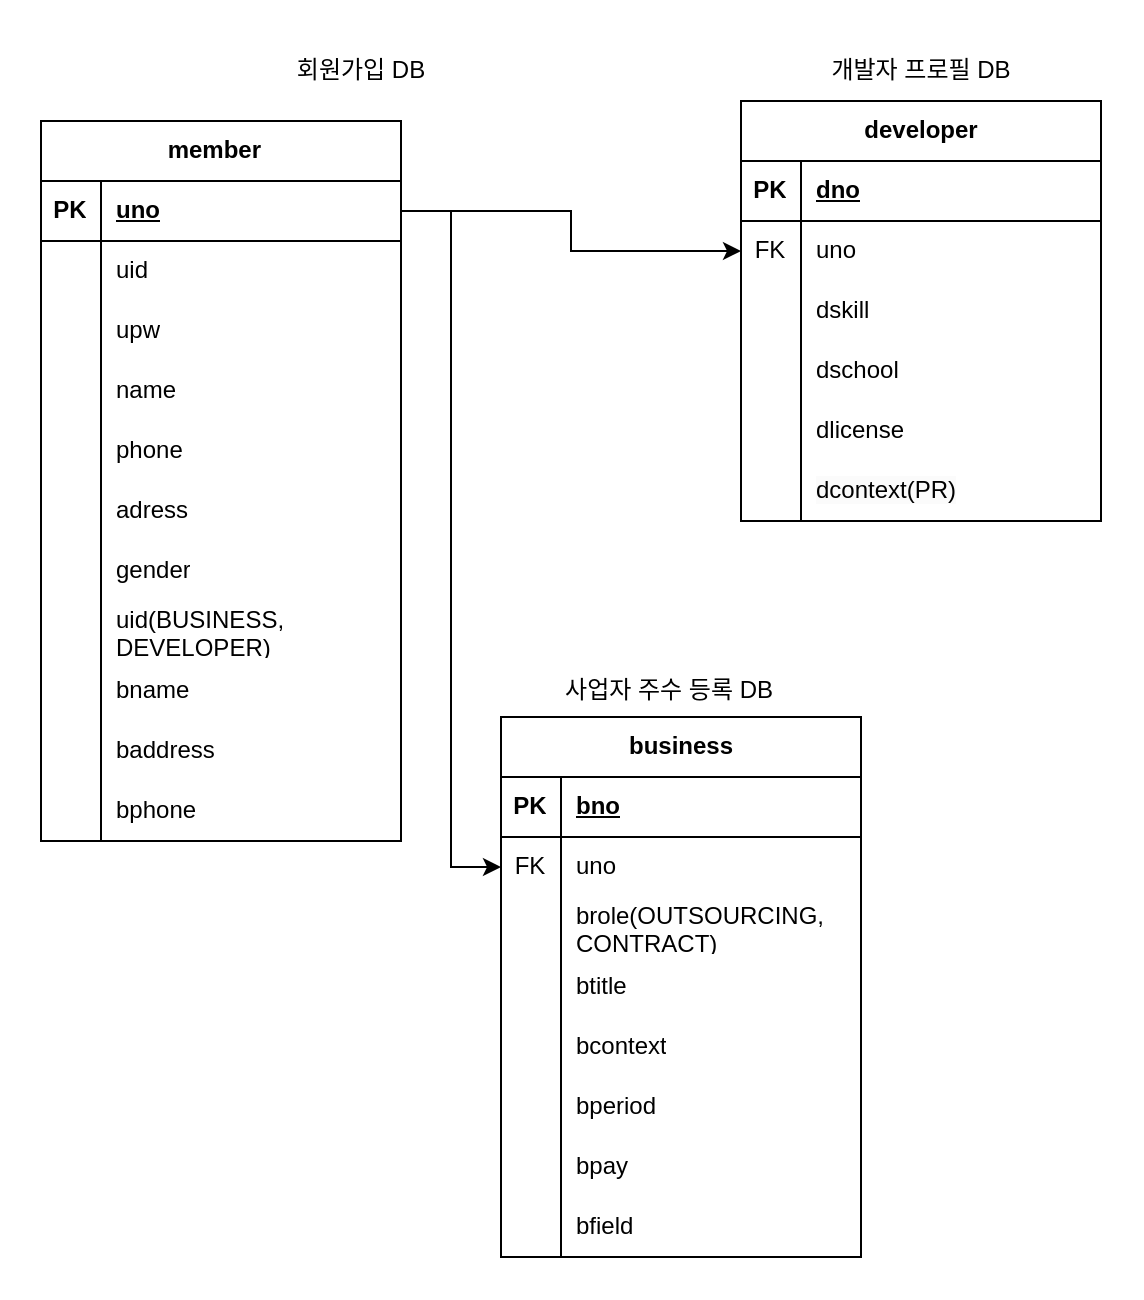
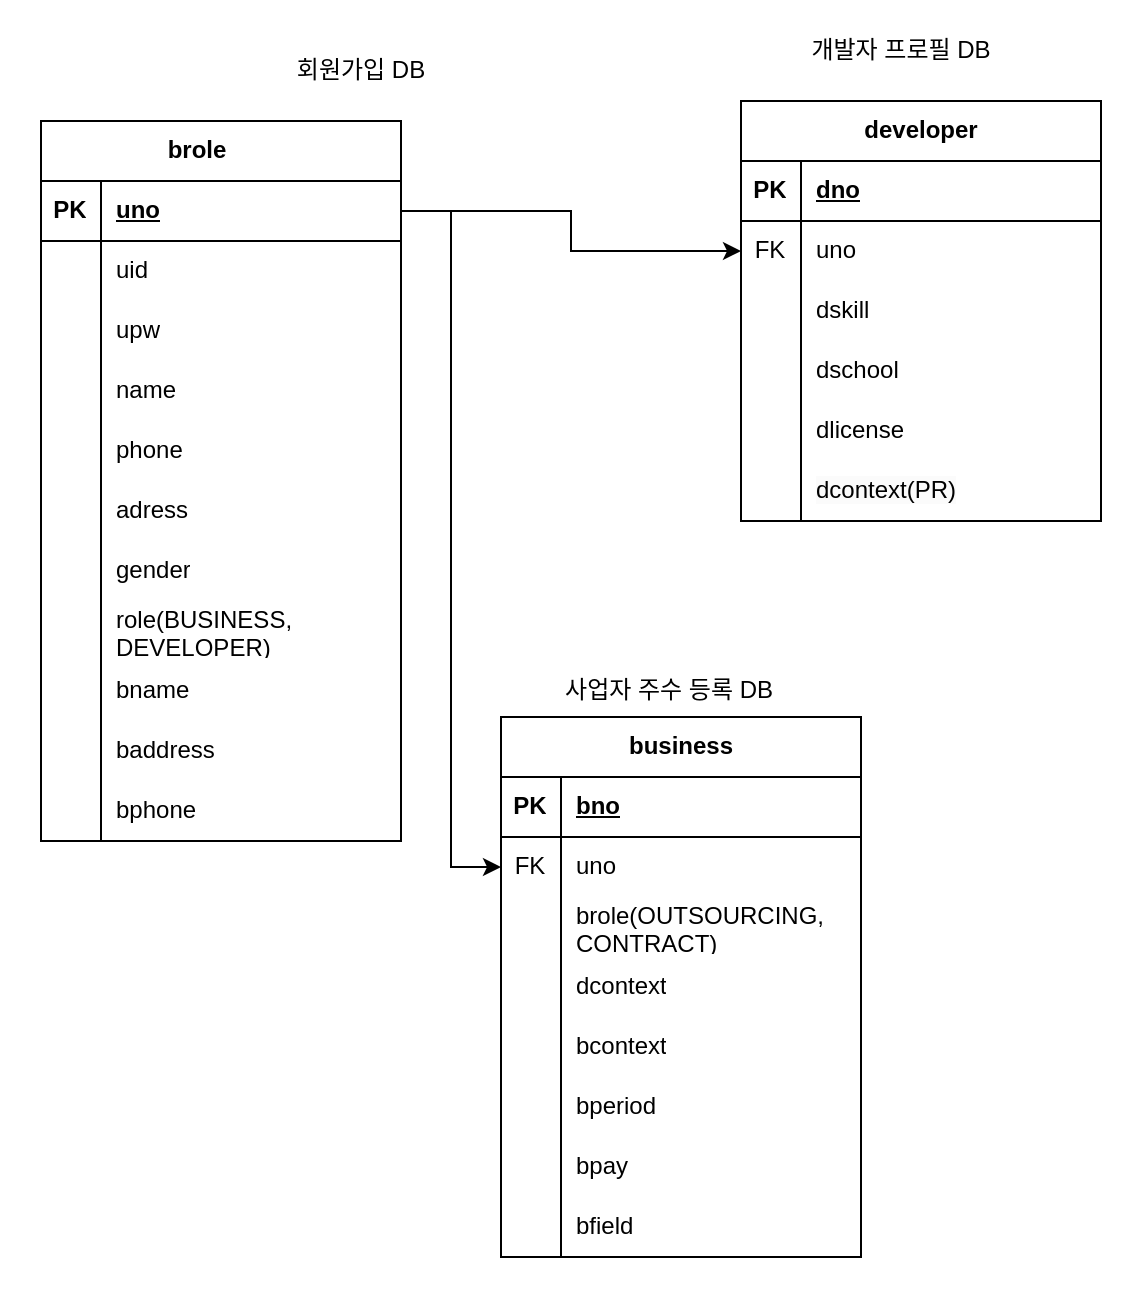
node "개발자 프로필 DB": moved (921, 71) -> (901, 51)
node "member": label "member" -> "brole"
node "uid(BUSINESS, DEVELOPER)": label "uid(BUSINESS, DEVELOPER)" -> "role(BUSINESS, DEVELOPER)"
node "btitle": label "btitle" -> "dcontext"
